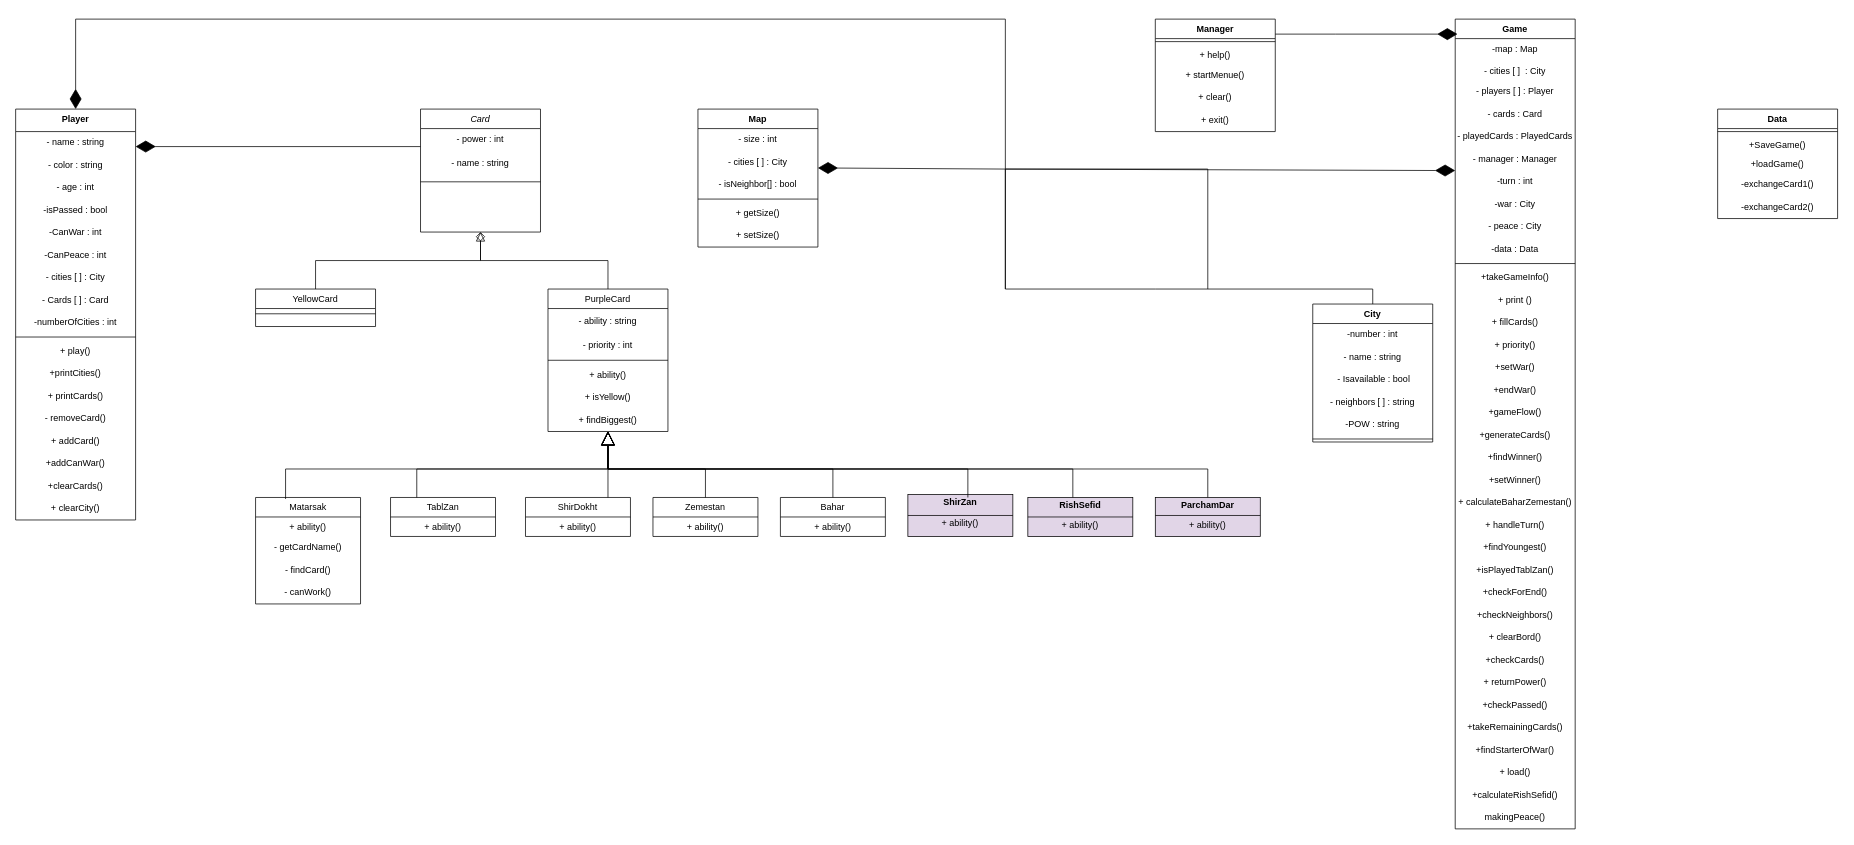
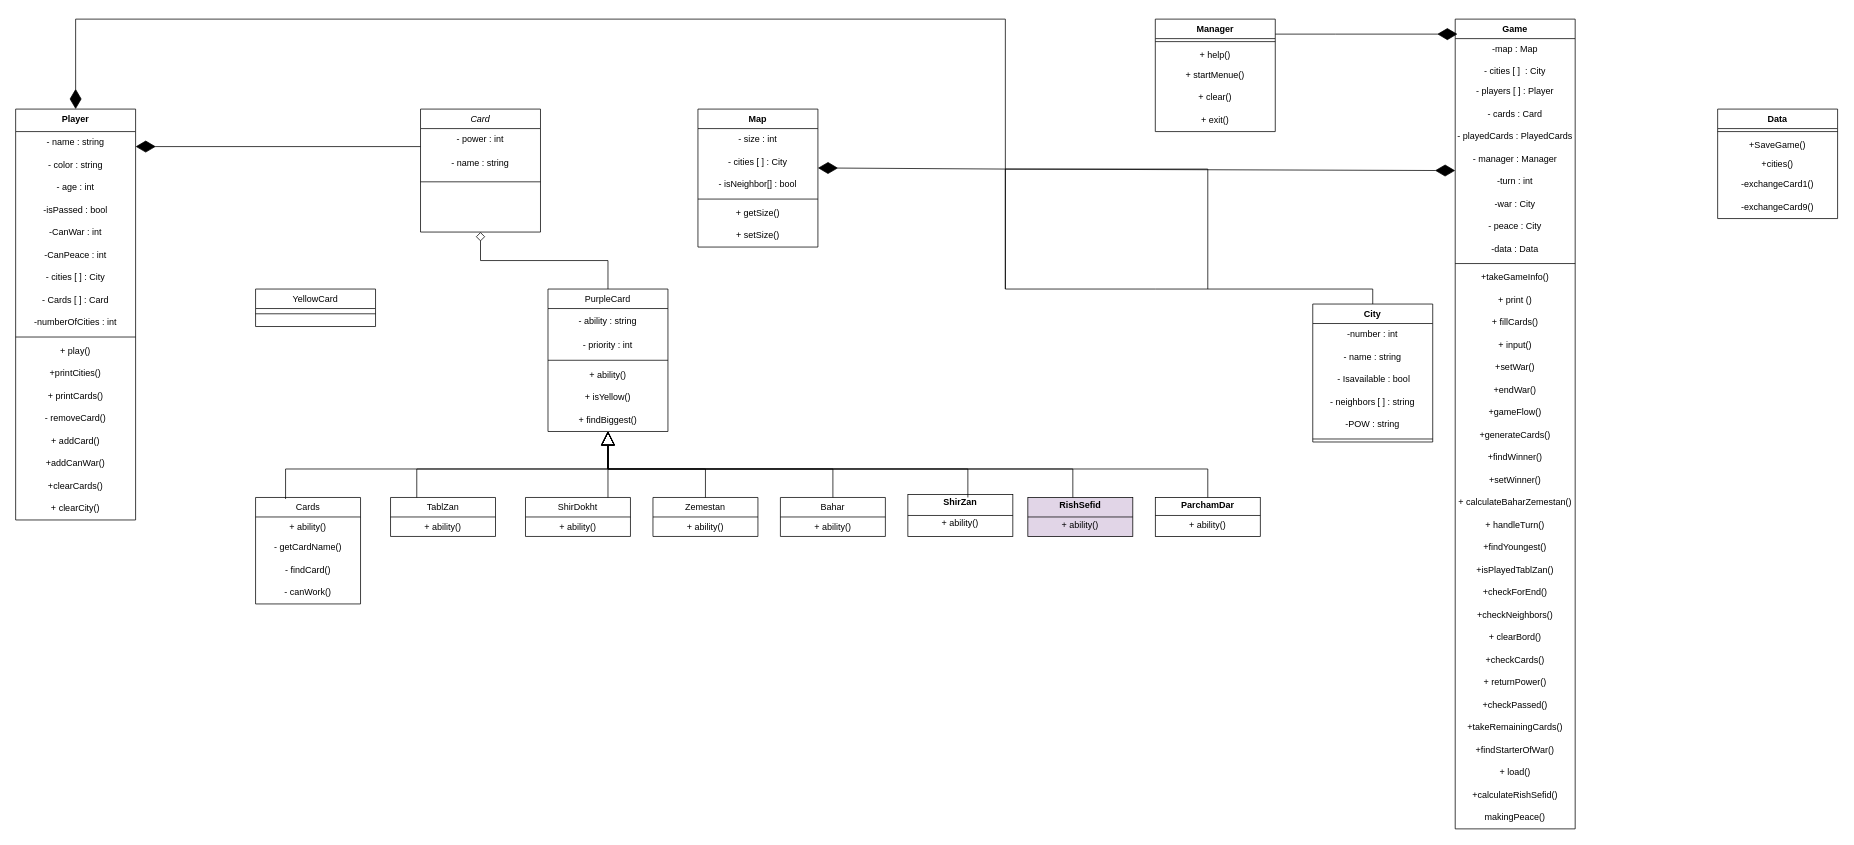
node "+loadGame()": label "+loadGame()" -> "+cities()"
node "-exchangeCard2()": label "-exchangeCard2()" -> "-exchangeCard9()"
edge "YellowCard" -> "Card": removed
node "+ priority()": label "+ priority()" -> "+ input()"
node "Matarsak": label "Matarsak" -> "Cards"
node "ShirZan": fillcolor #e1d5e7 -> #ffffff
node "ParchamDar": fillcolor #e1d5e7 -> #ffffff
